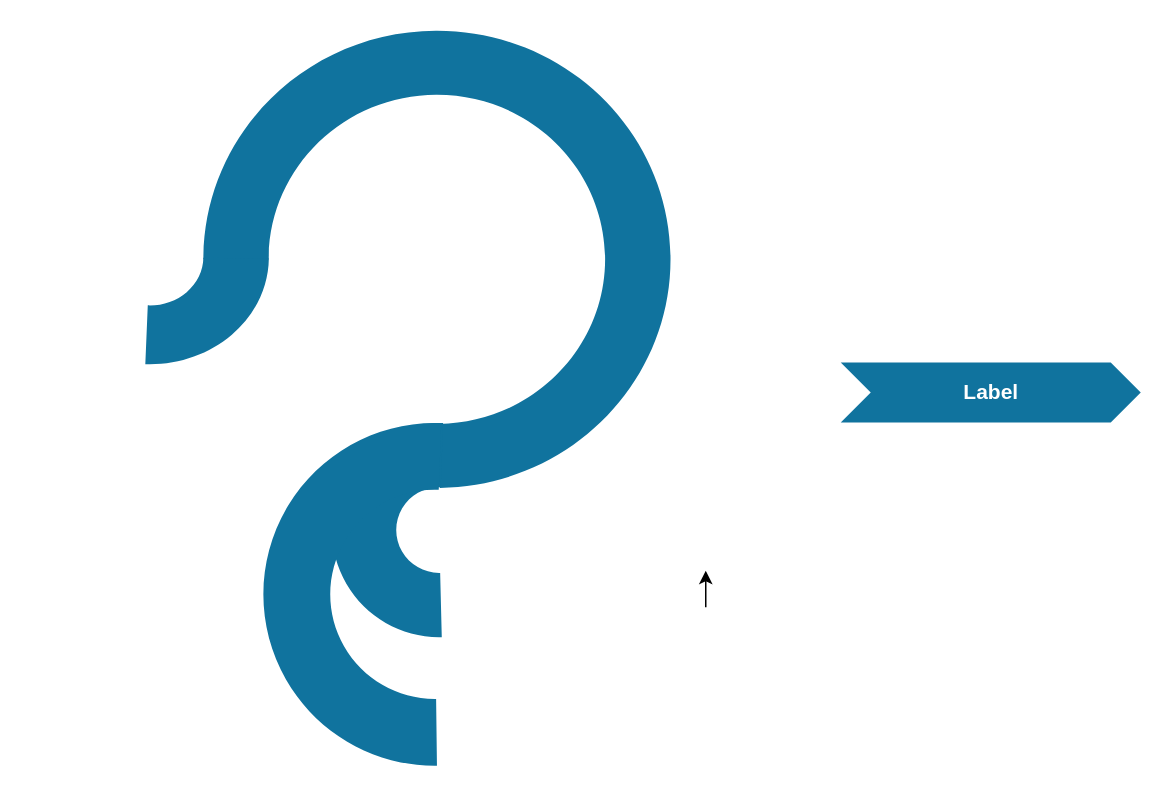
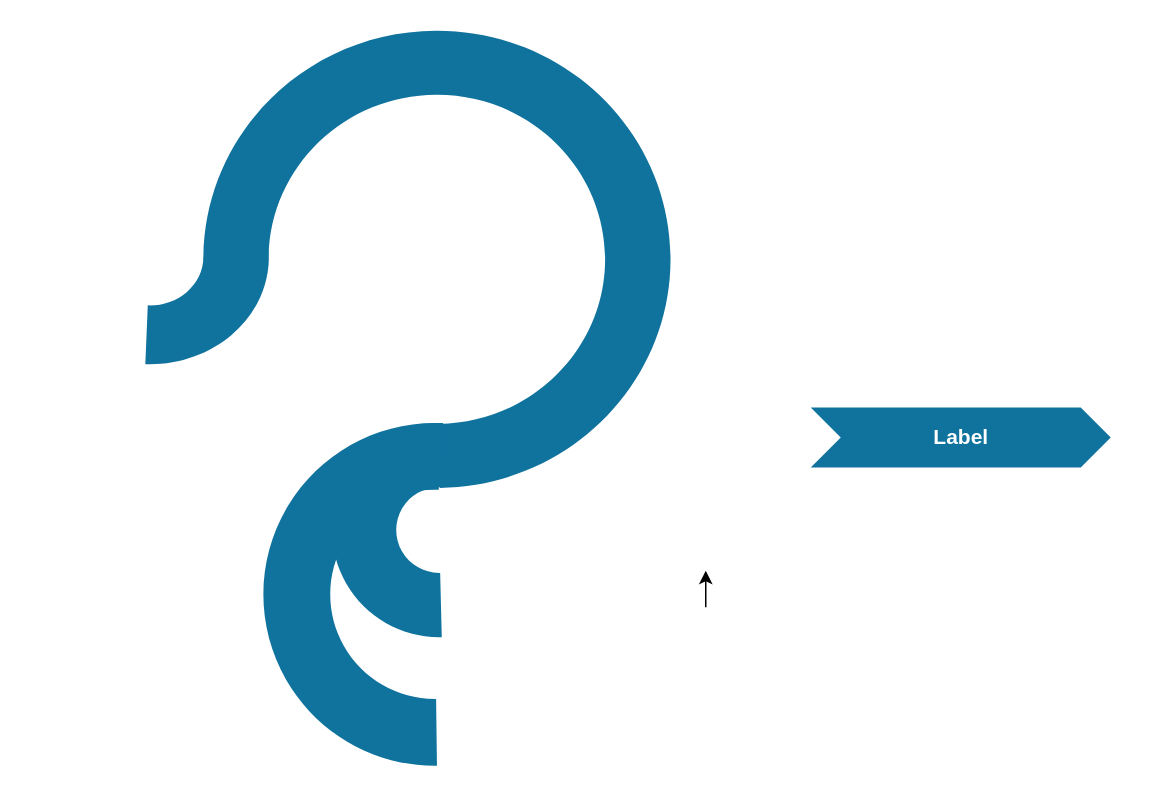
node "Label": moved (991, 393) -> (961, 438)
